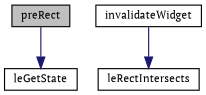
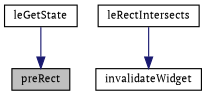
edge "preRect" -> "leGetState": reversed
edge "invalidateWidget" -> "leRectIntersects": reversed
